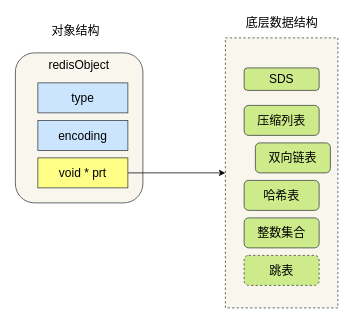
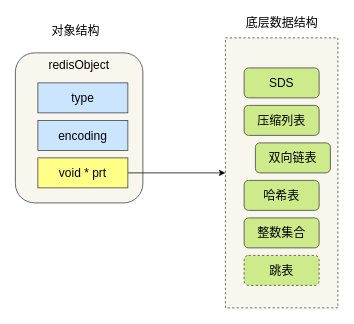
node "SDS": size 75x23 -> 75x30
